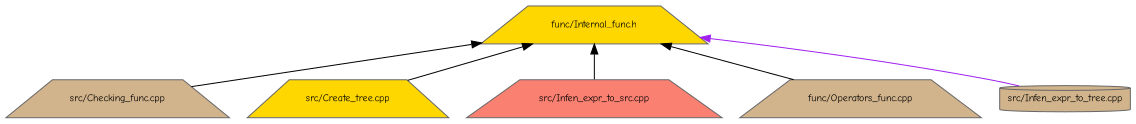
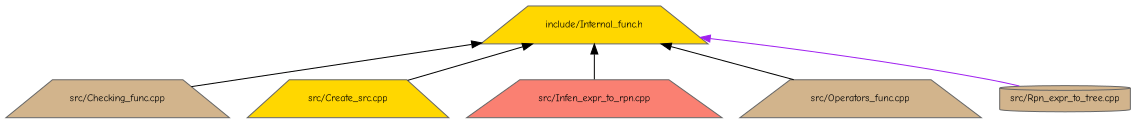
node "func/Internal_func.h": label "func/Internal_func.h" -> "include/Internal_func.h"
node "src/Create_tree.cpp": label "src/Create_tree.cpp" -> "src/Create_src.cpp"
node "src/Infen_expr_to_src.cpp": label "src/Infen_expr_to_src.cpp" -> "src/Infen_expr_to_rpn.cpp"
node "func/Operators_func.cpp": label "func/Operators_func.cpp" -> "src/Operators_func.cpp"
node "src/Infen_expr_to_tree.cpp": label "src/Infen_expr_to_tree.cpp" -> "src/Rpn_expr_to_tree.cpp"
